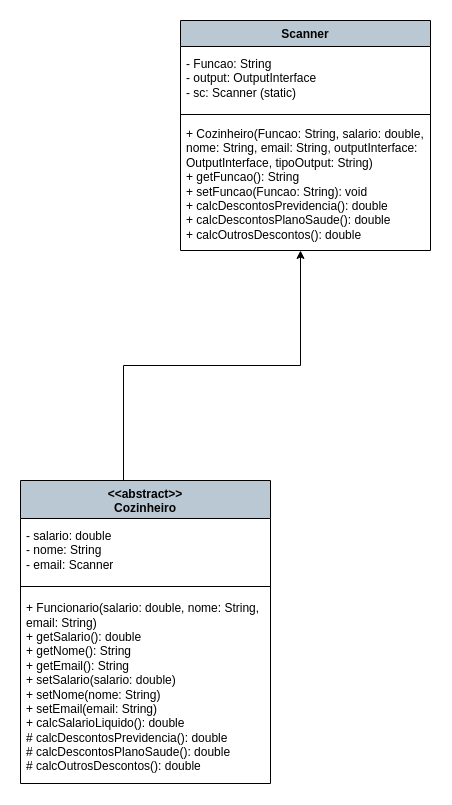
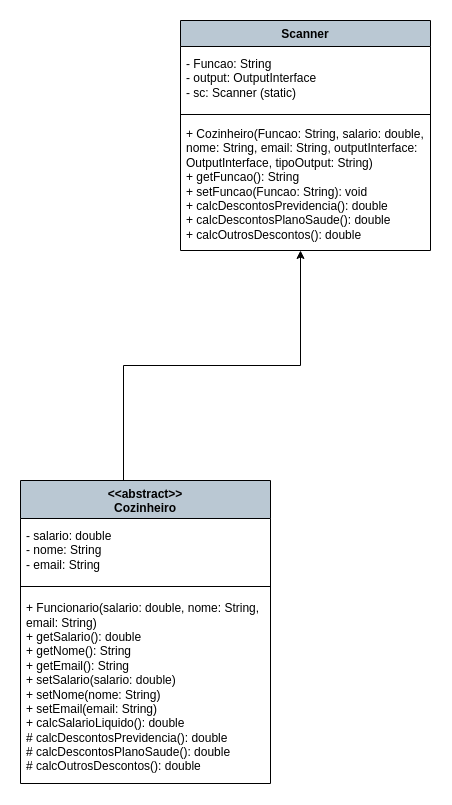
node "- salario: double - nome: String - email: Scanner": label "- salario: double - nome: String - email: Scanner" -> "- salario: double - nome: String - email: String"
